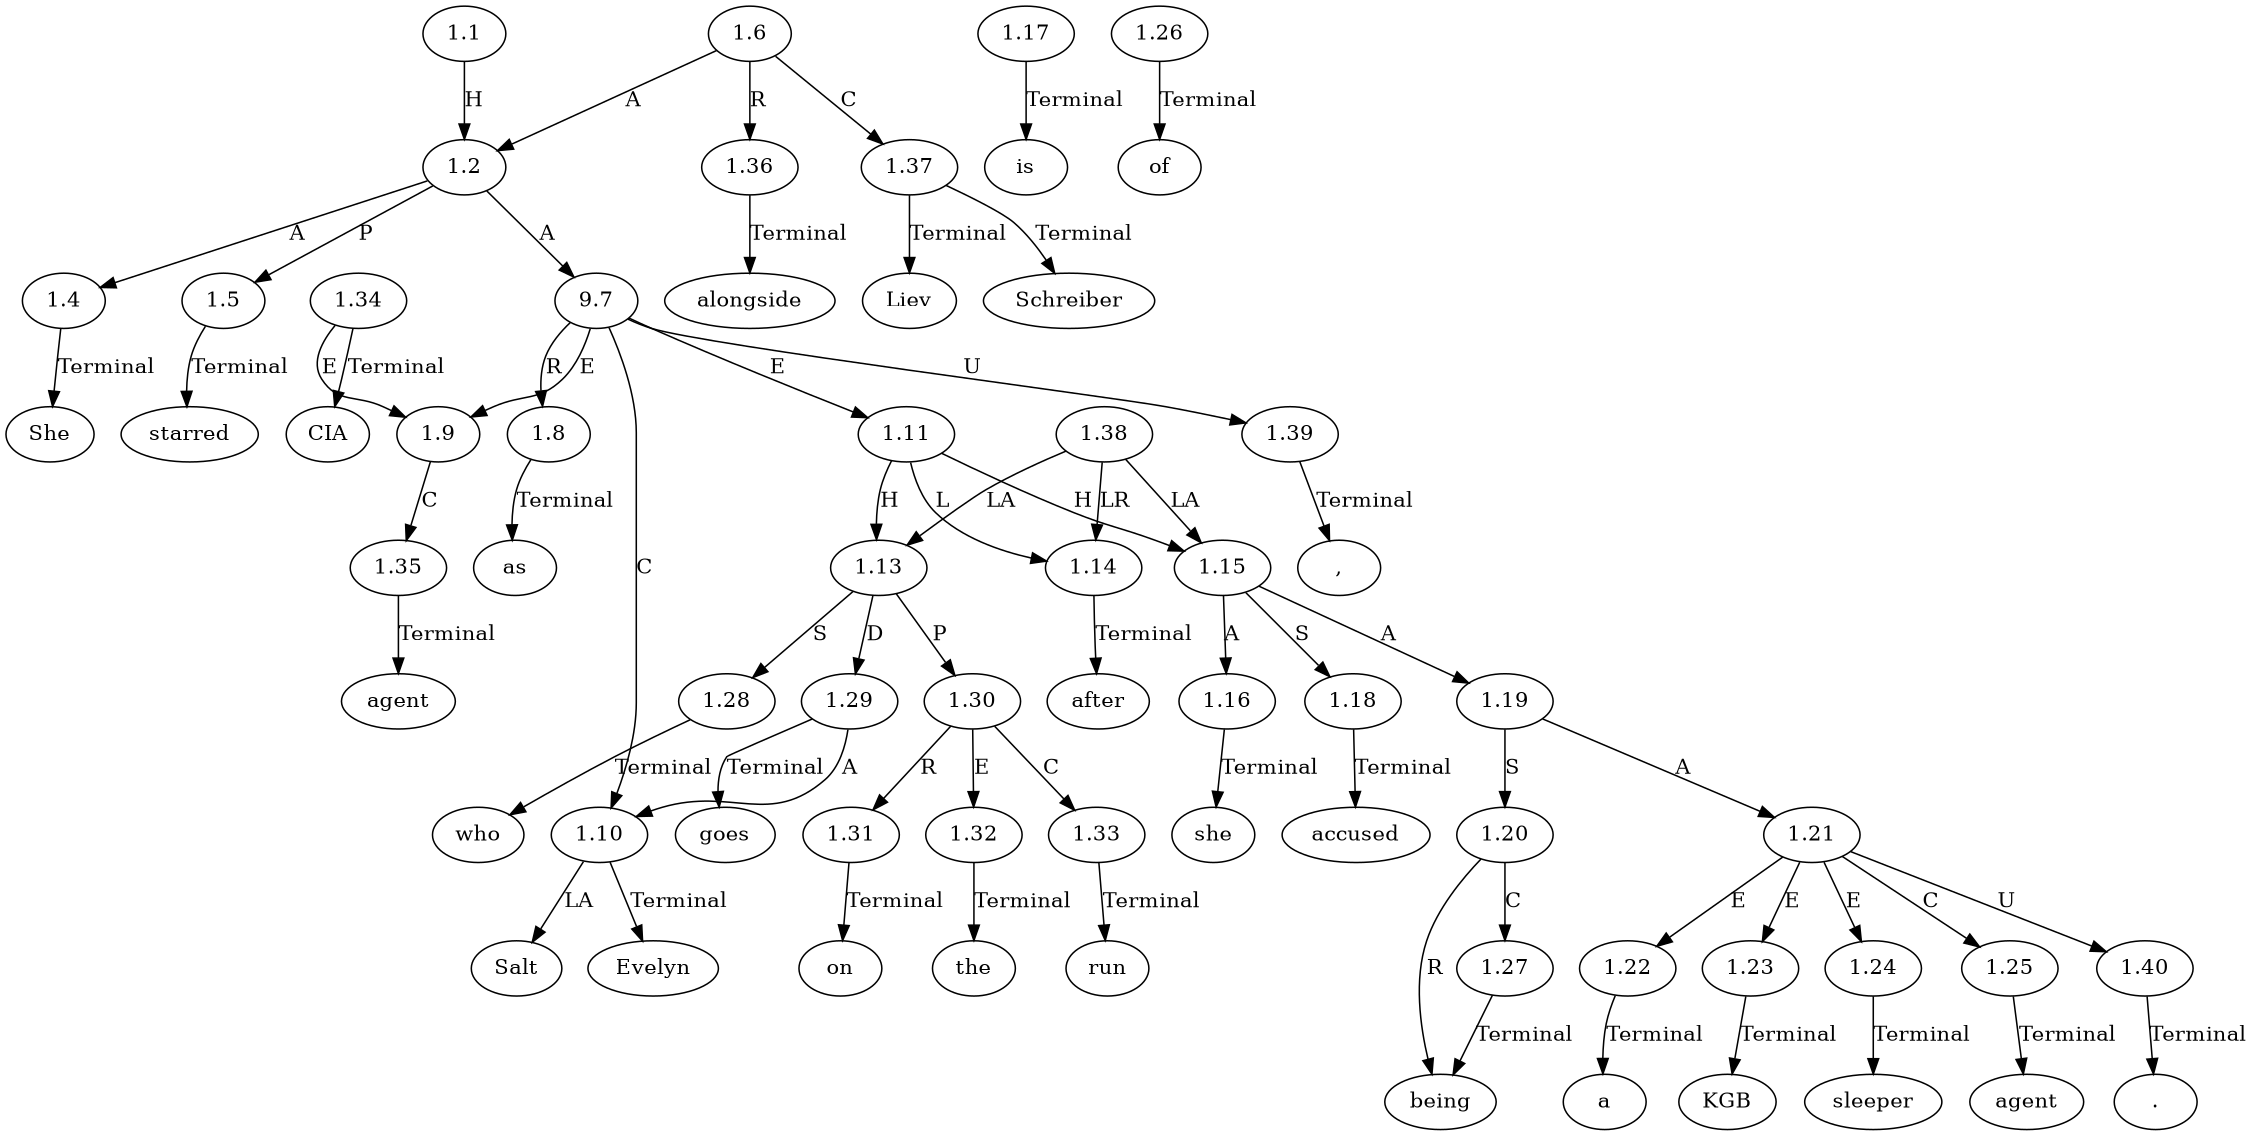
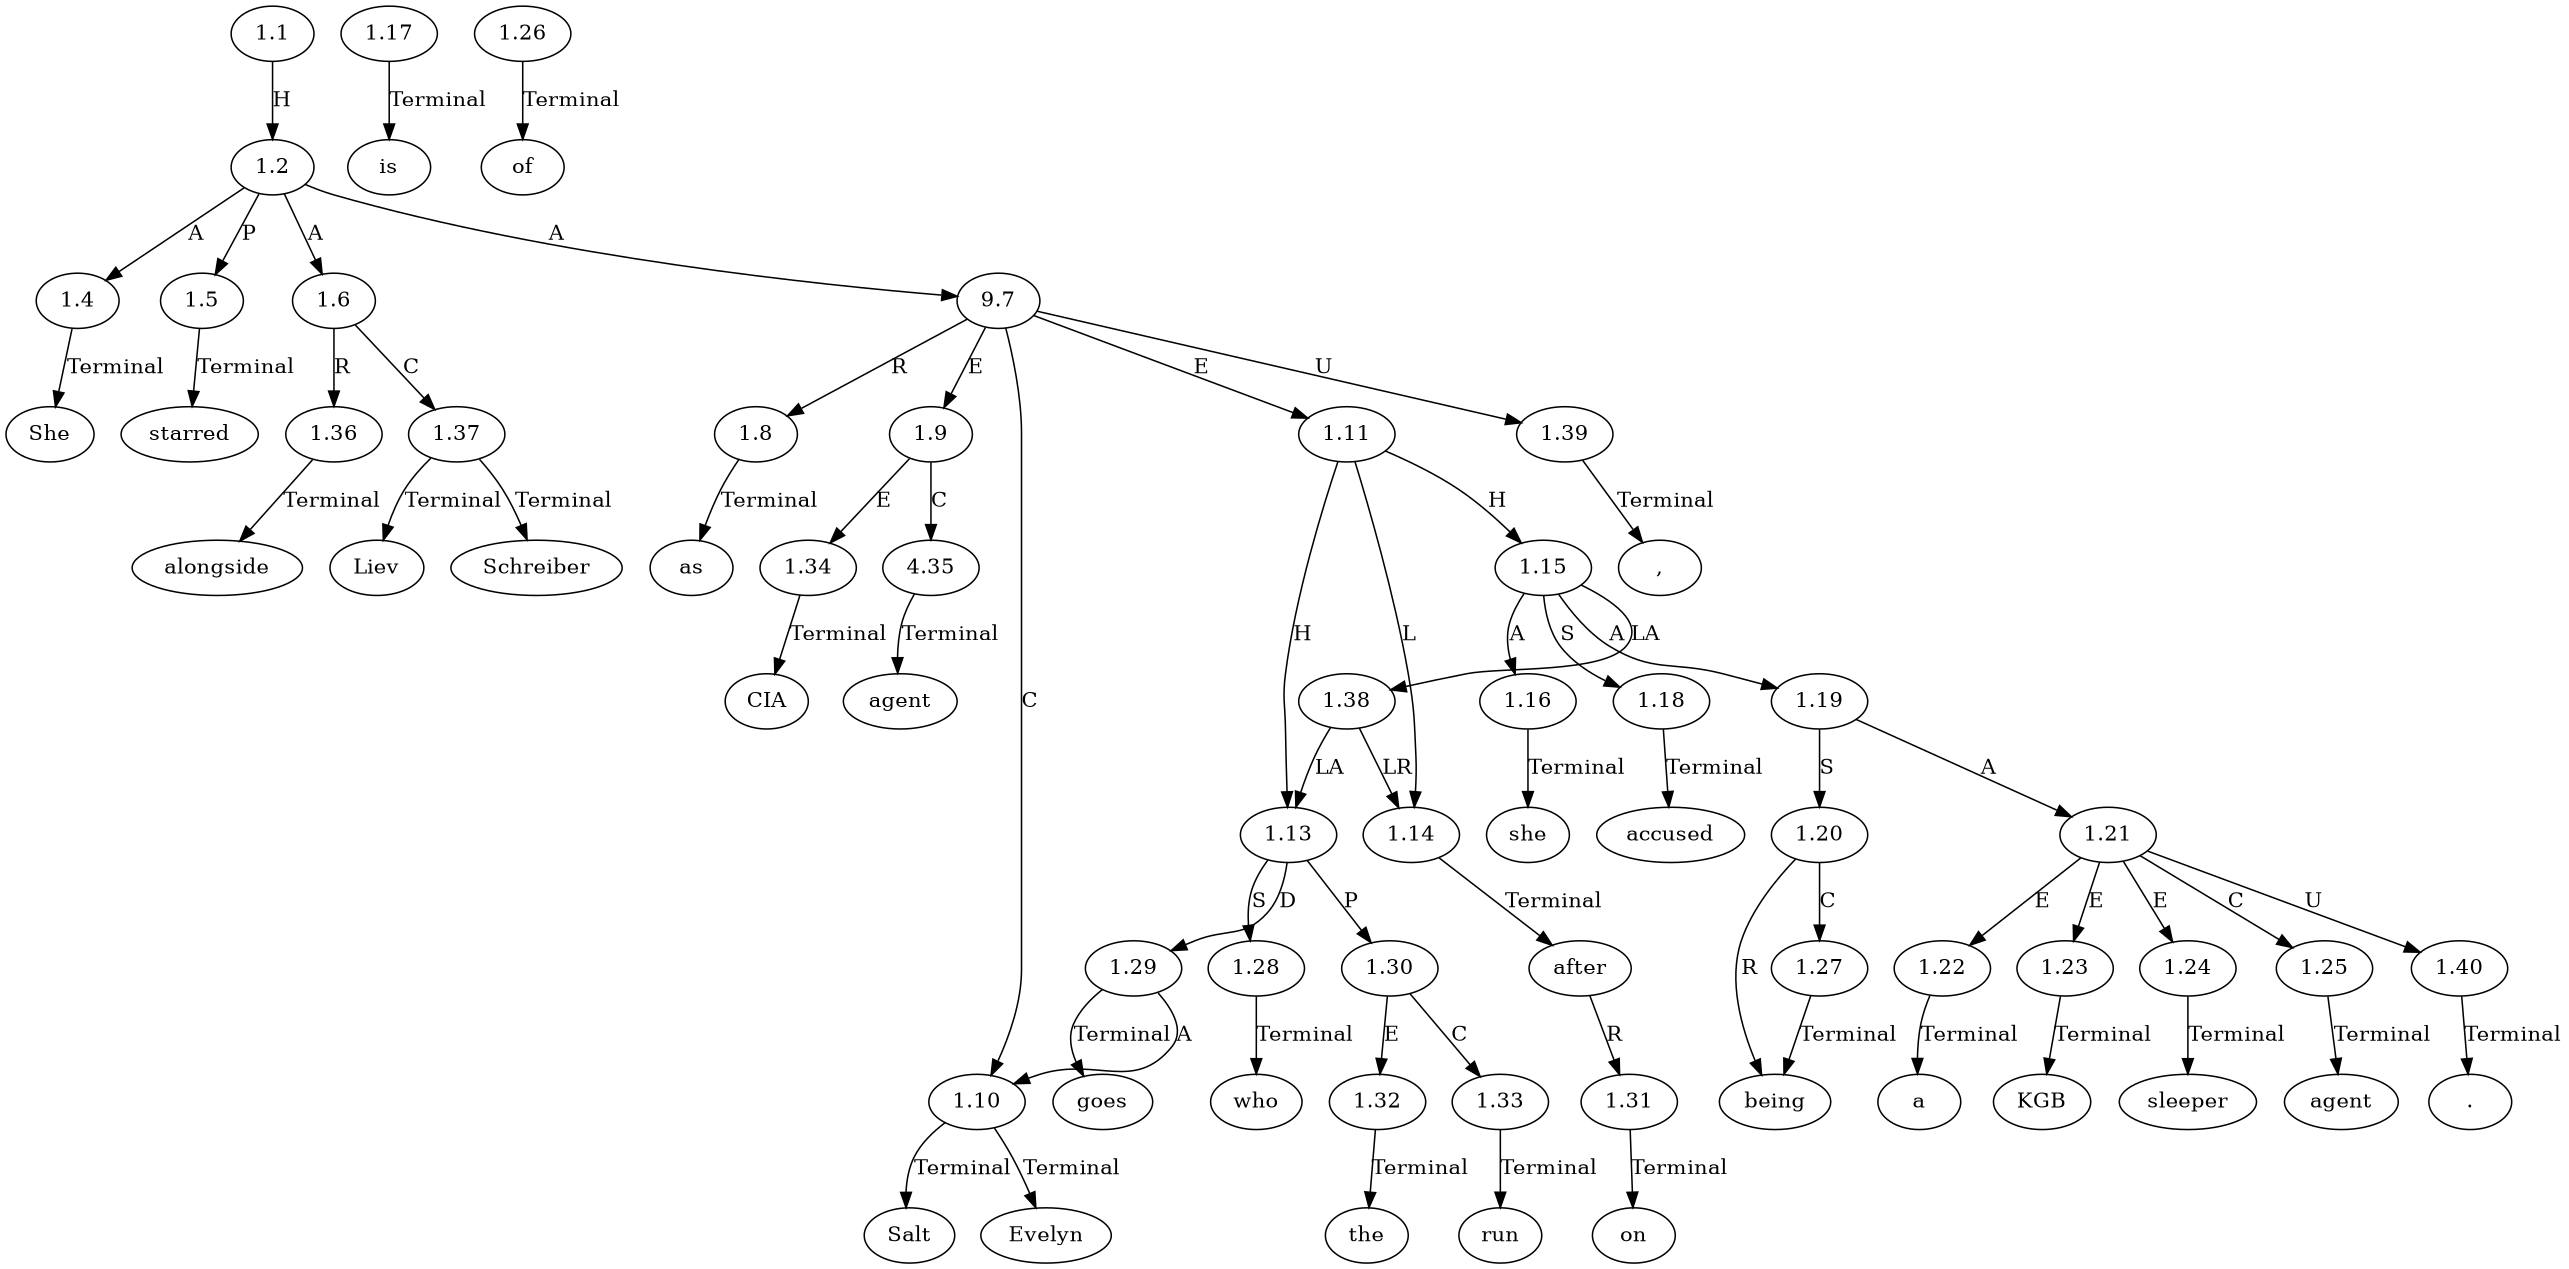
edge "1.6" -> "1.2": reversed
edge "1.34" -> "1.9": reversed
edge "1.38" -> "1.15": reversed
node "1.35": label "1.35" -> "4.35"
edge "1.30" -> "1.31": now "after" -> "1.31"
edge "1.10" -> "Salt": label "LA" -> "Terminal"
